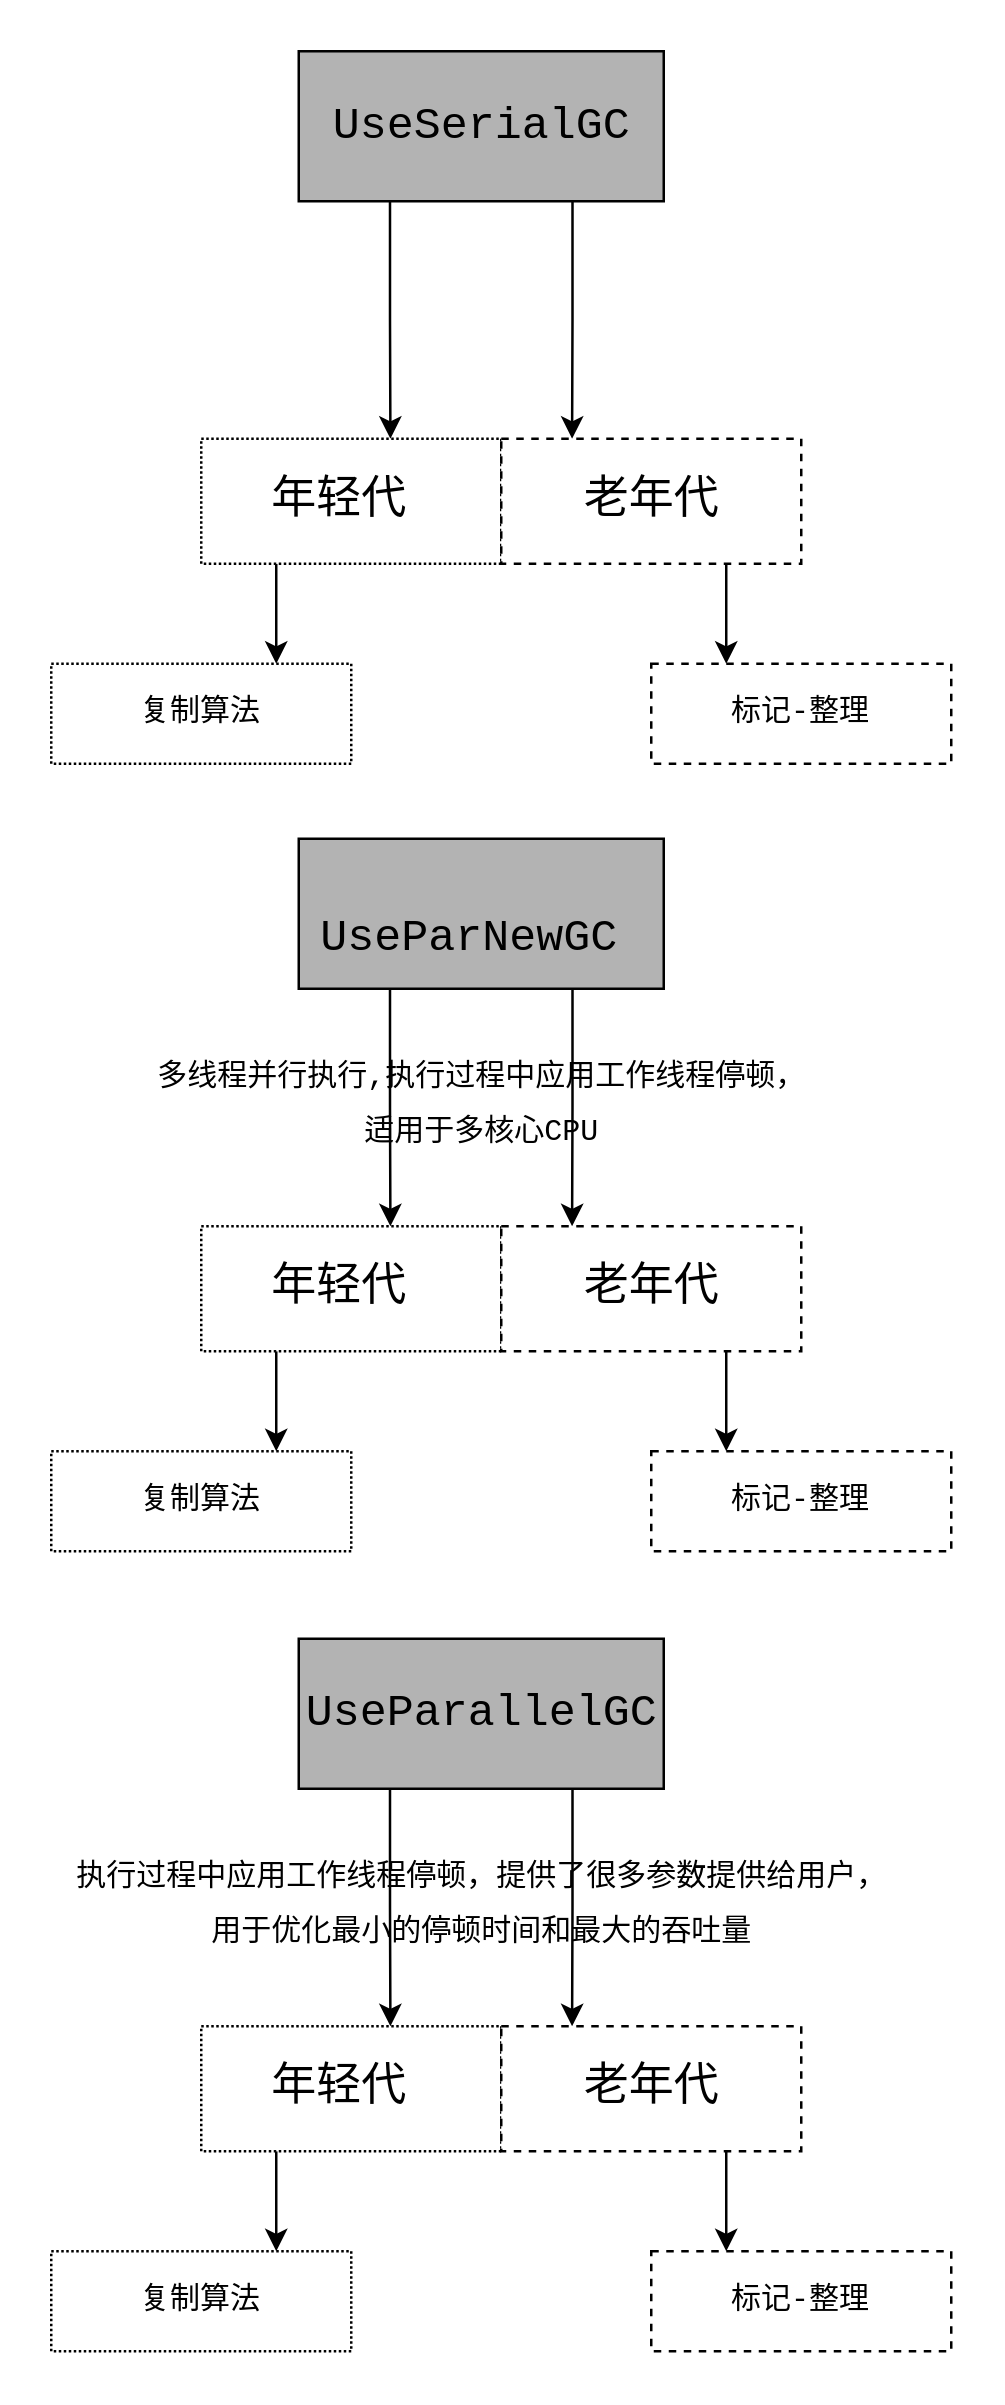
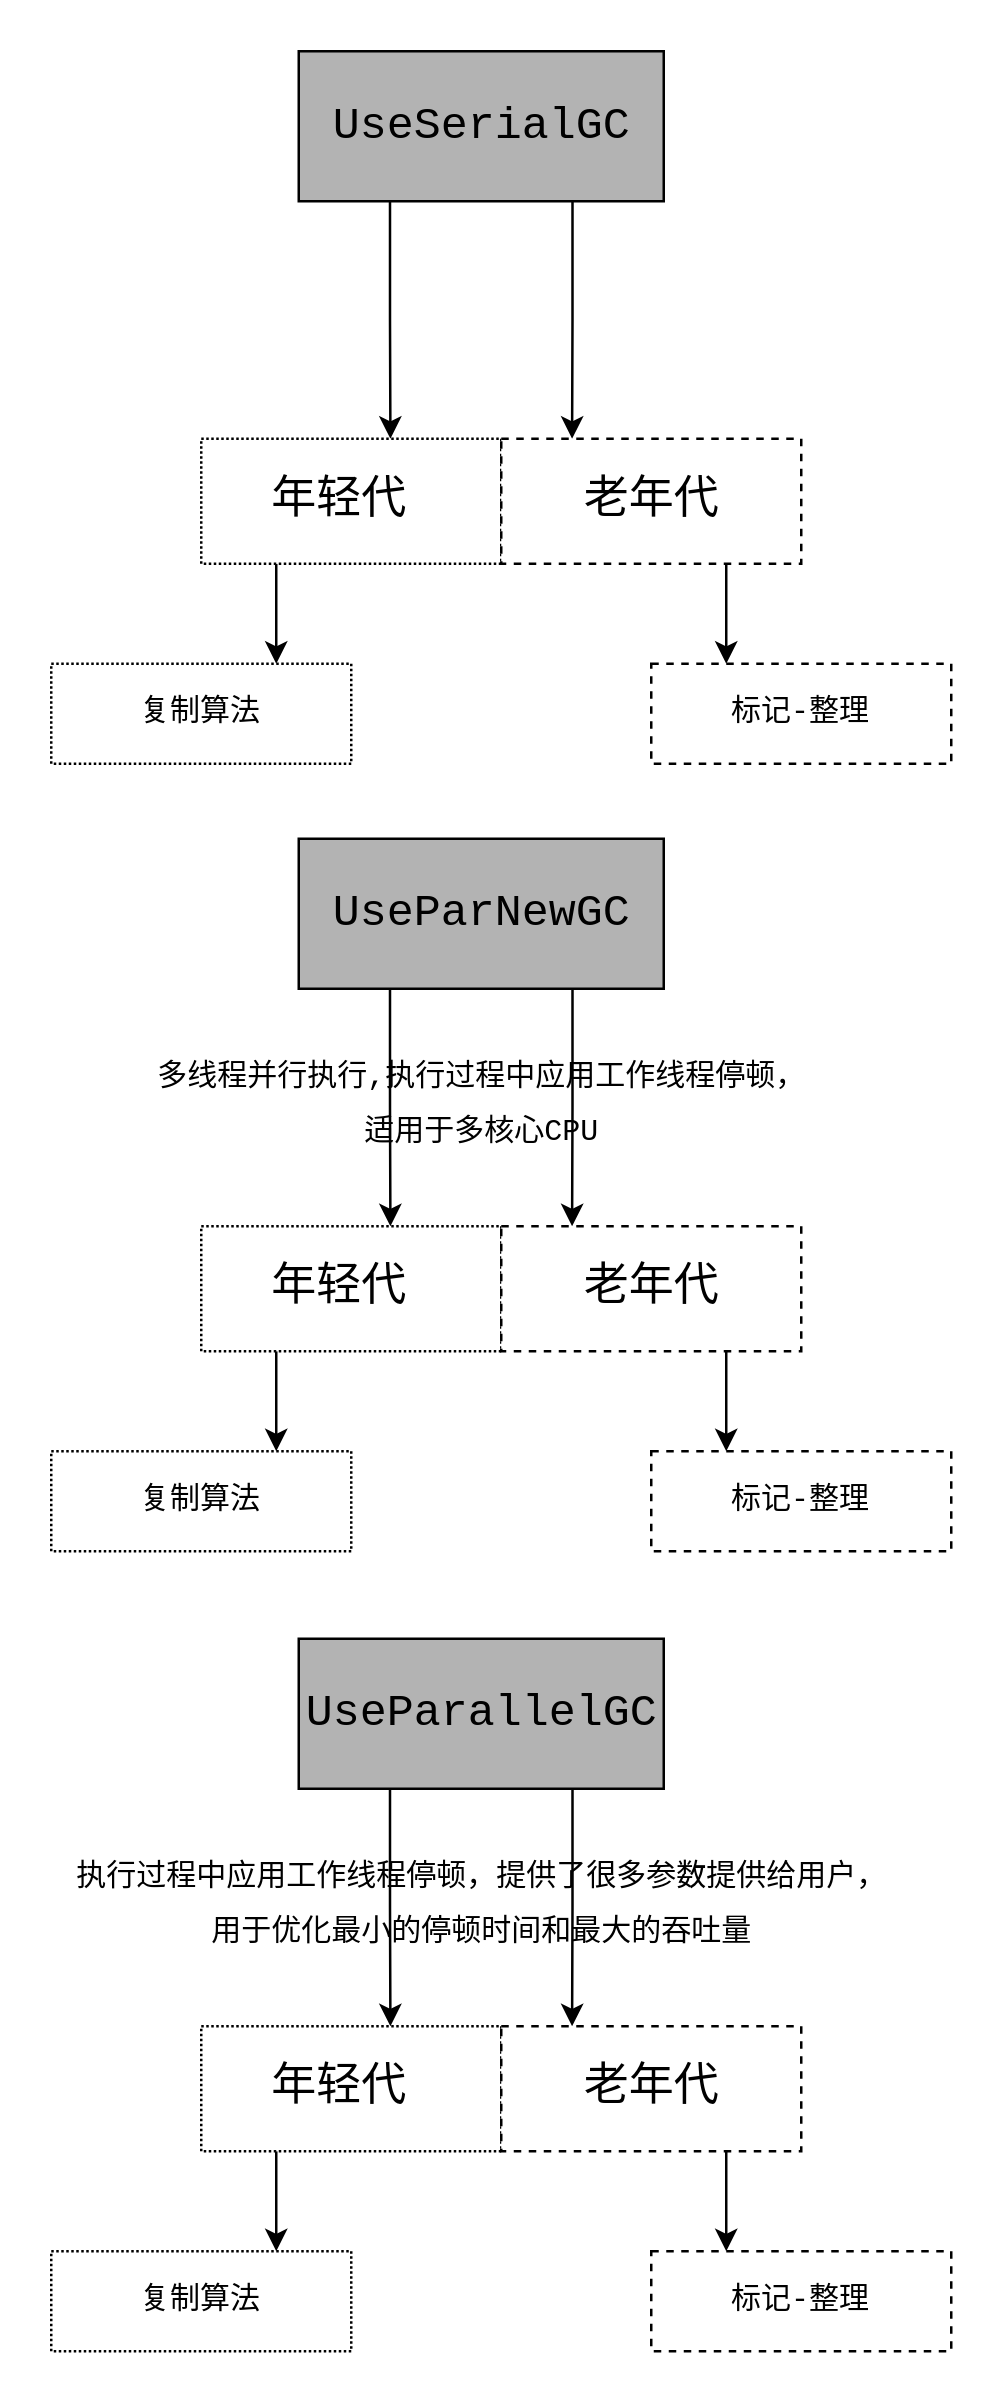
node "UseParNewGC": moved (469, 939) -> (481, 914)
